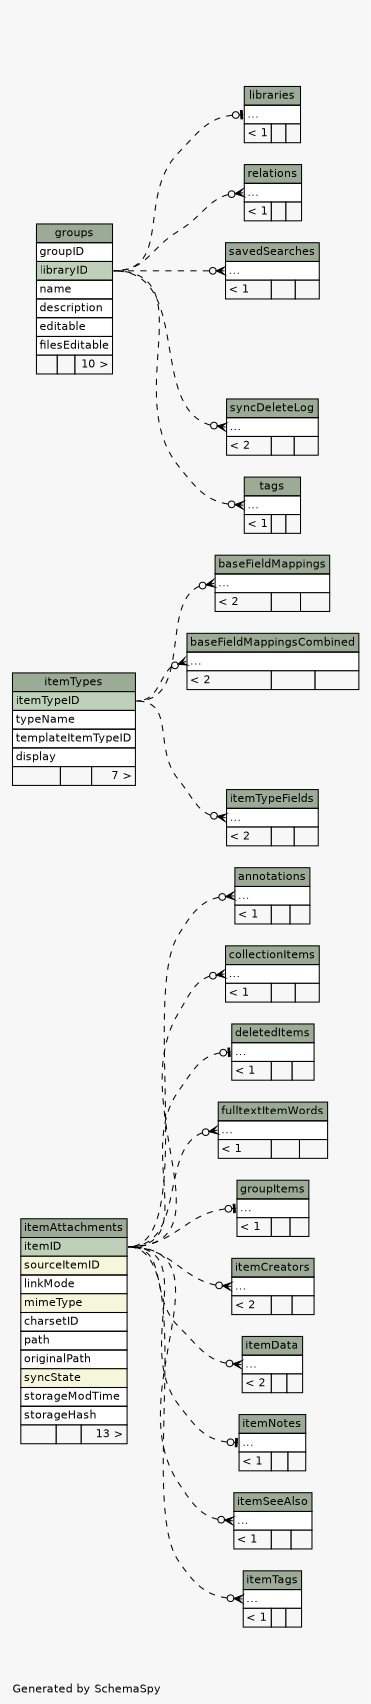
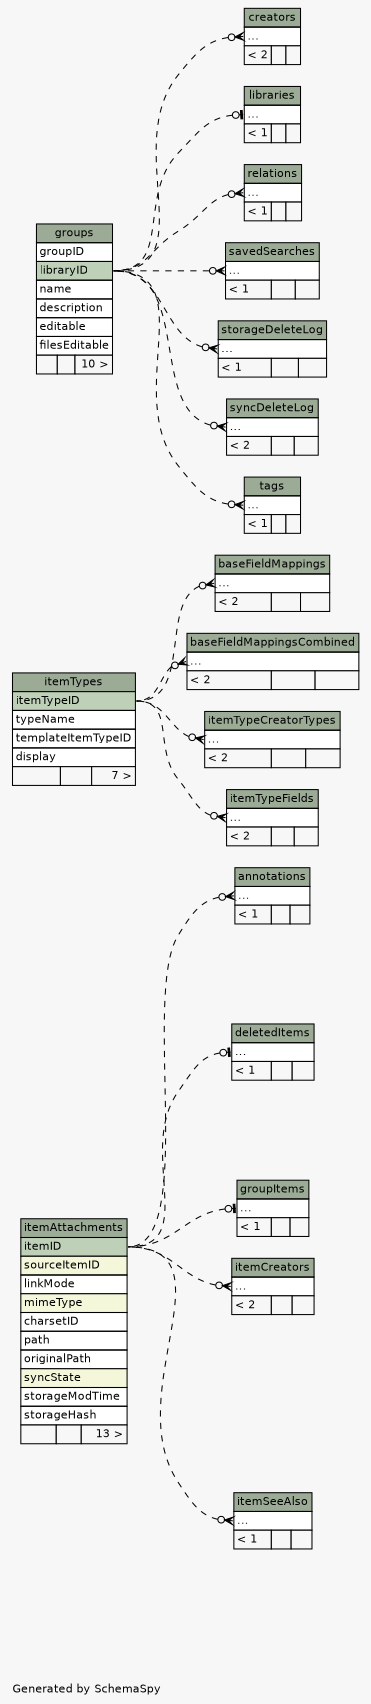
node "creators": added
node "storageDeleteLog": added
node "itemTypeCreatorTypes": added
node "collectionItems": removed
node "fulltextItemWords": removed
node "itemData": removed
node "itemNotes": removed
node "itemTags": removed
